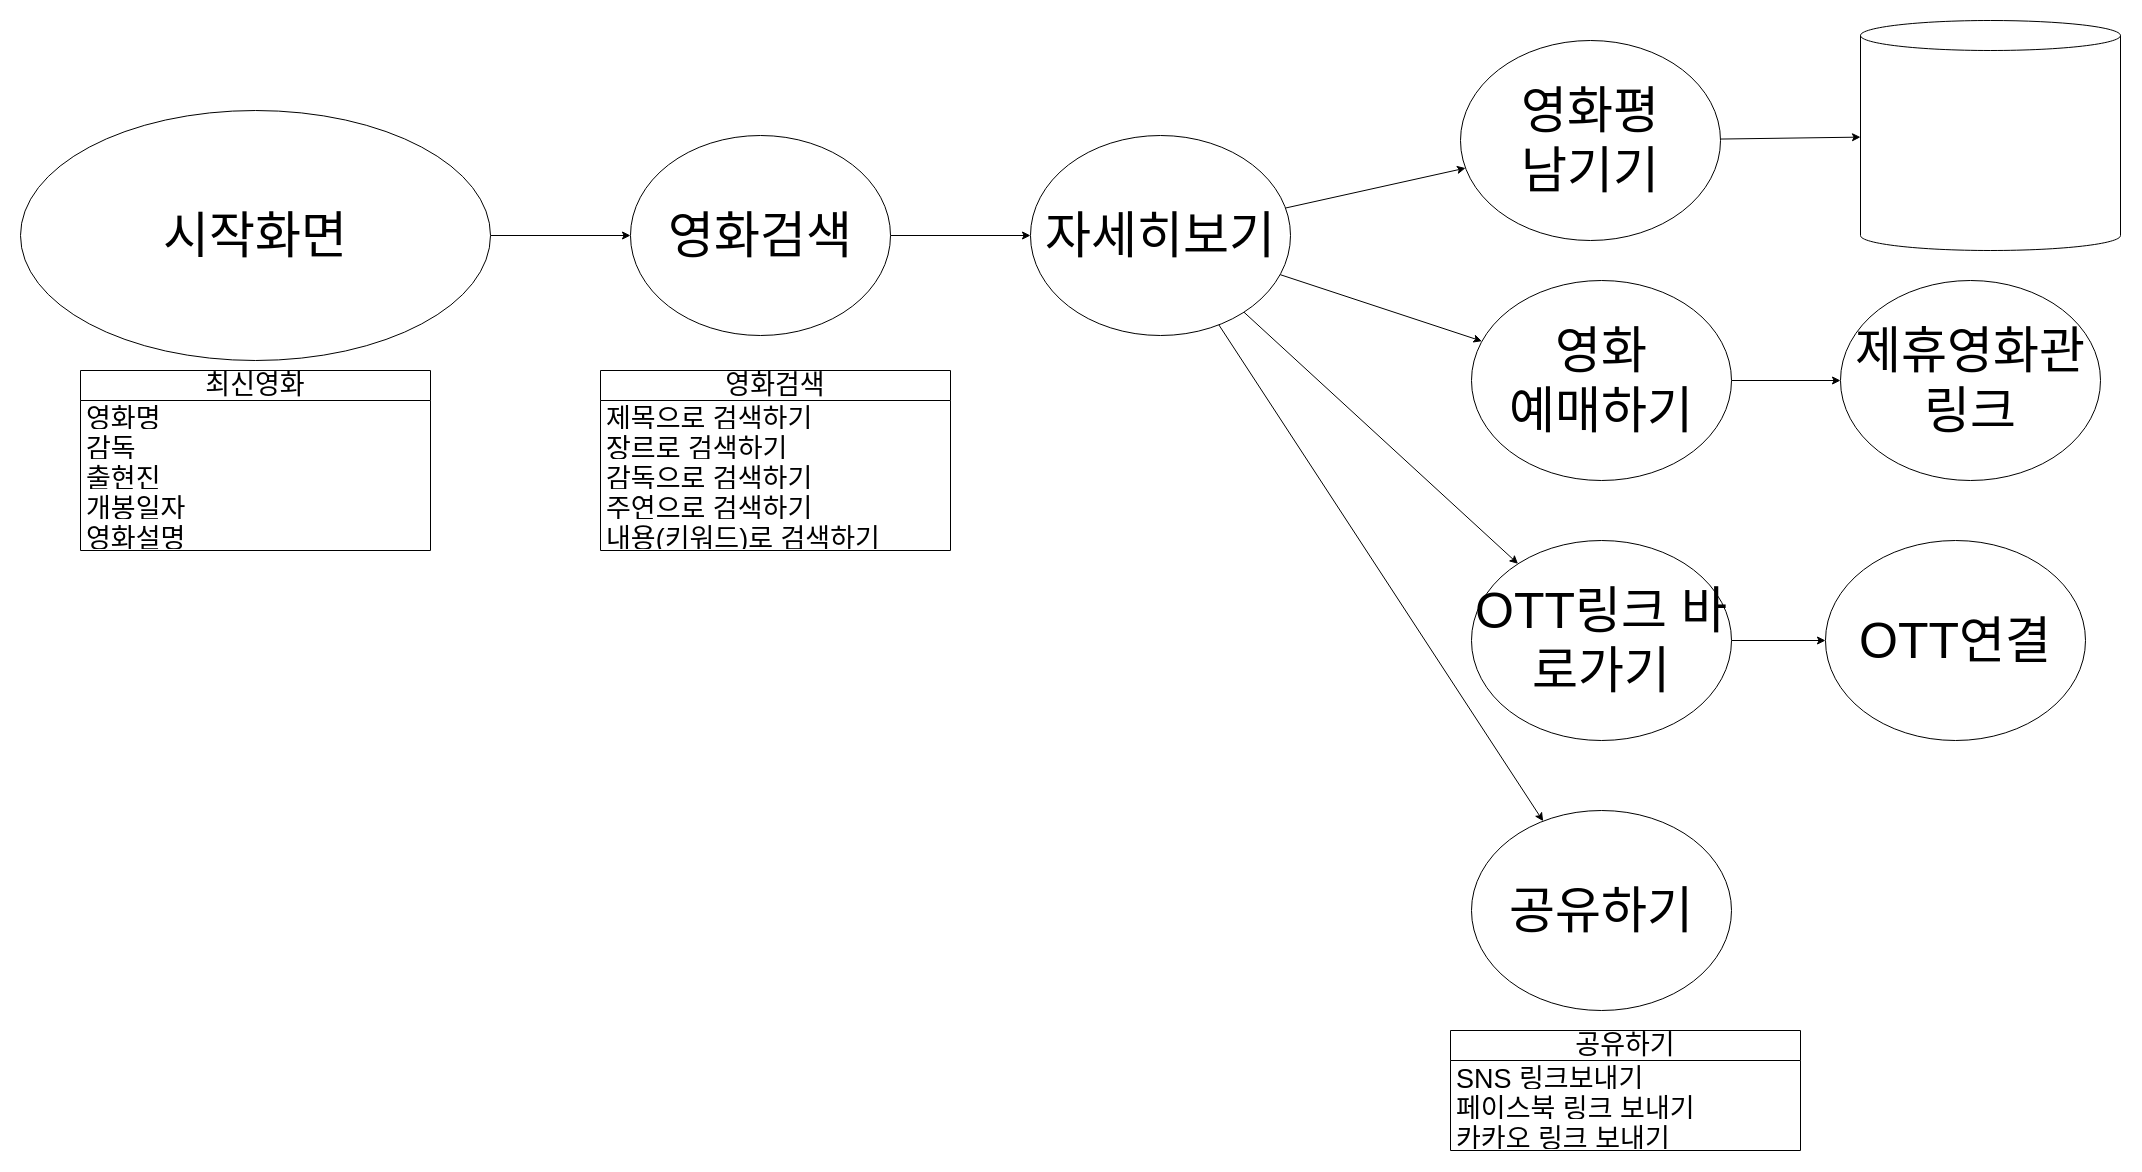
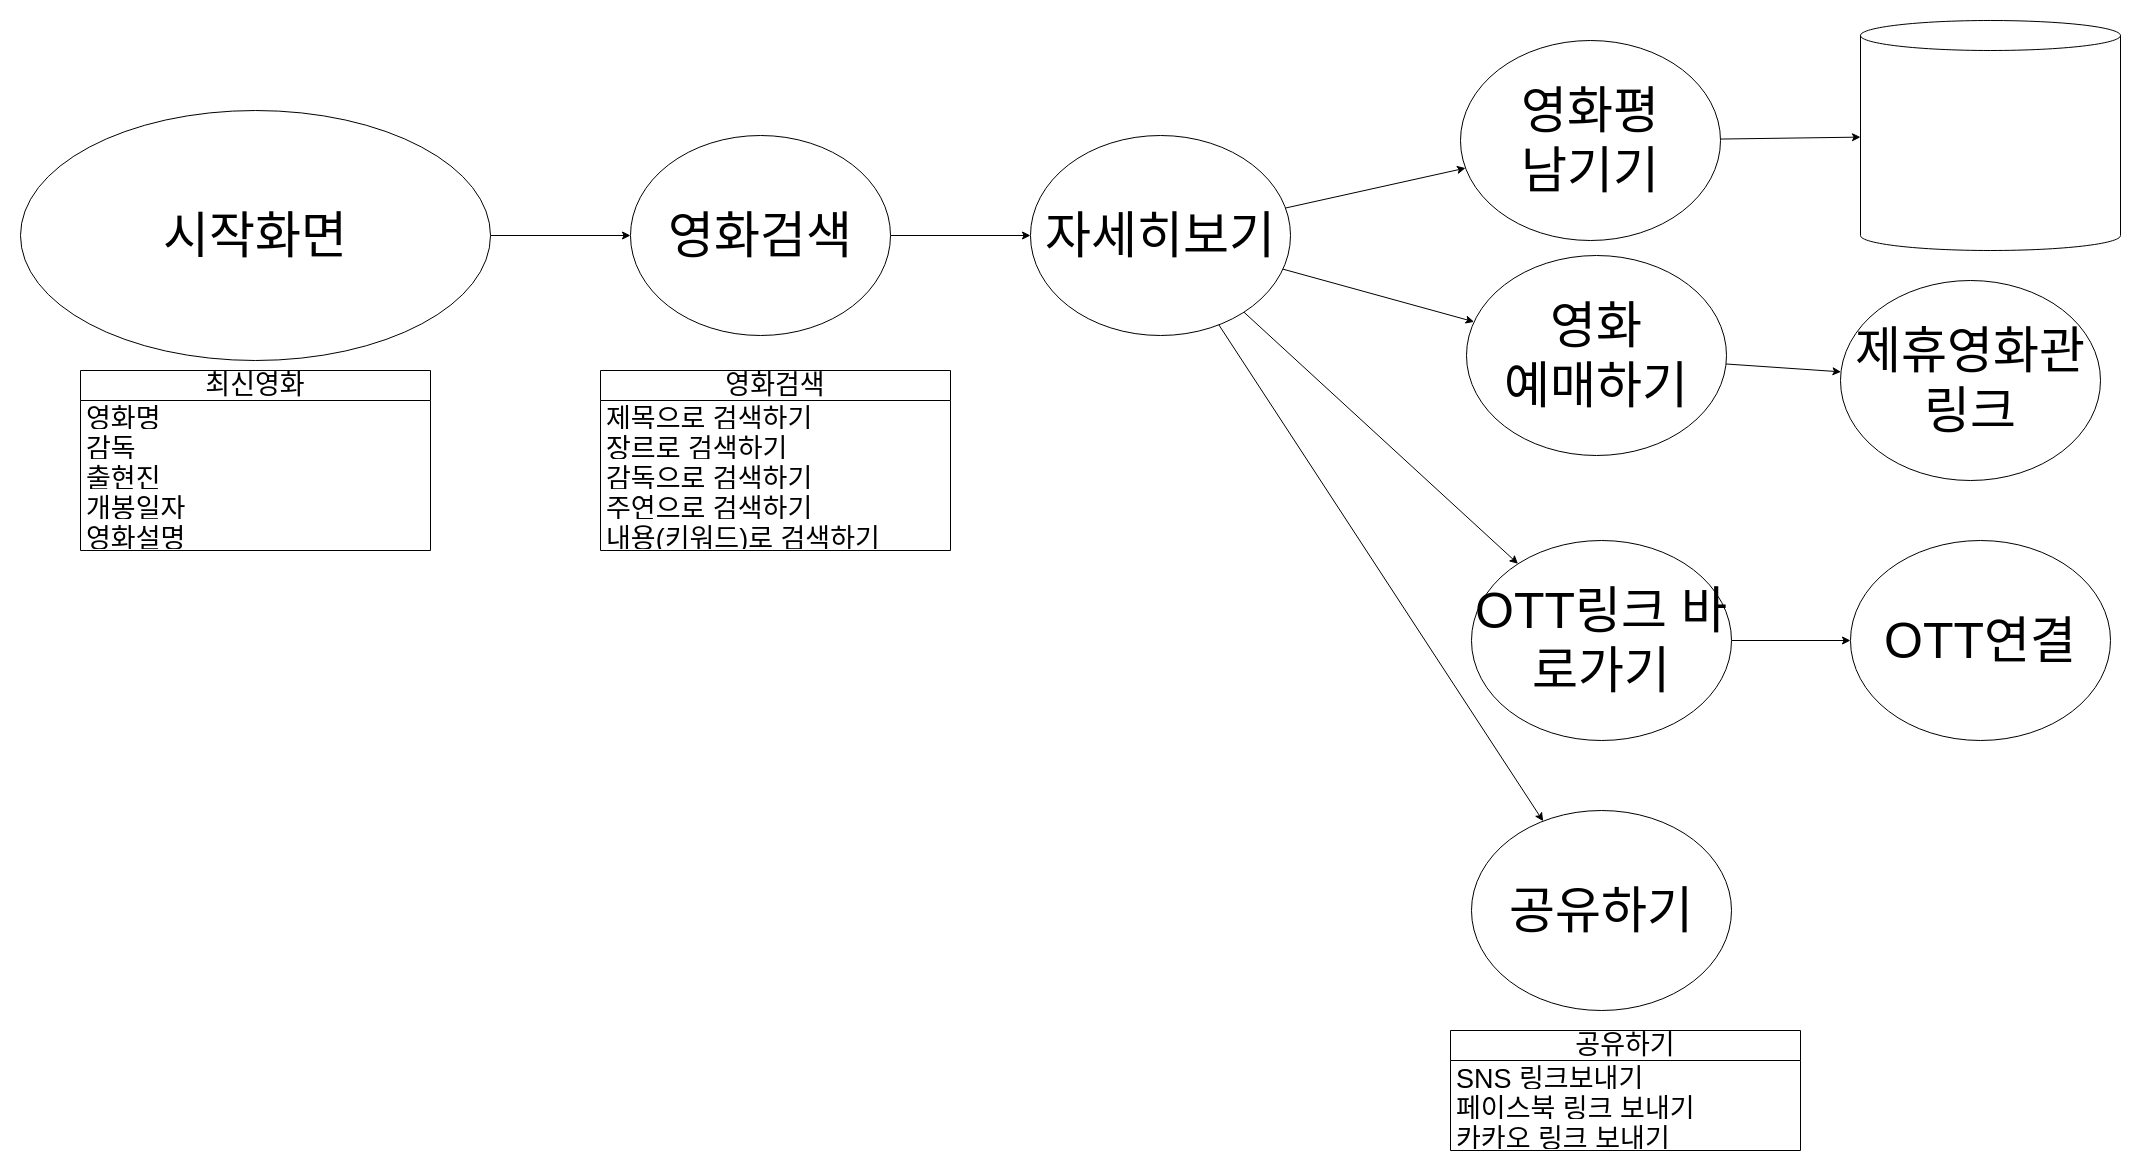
node "영화 예매하기": moved (1602, 381) -> (1597, 356)
node "OTT연결": moved (1956, 641) -> (1981, 641)
